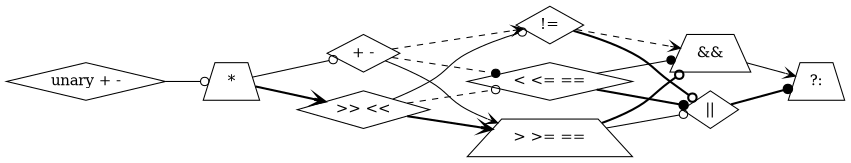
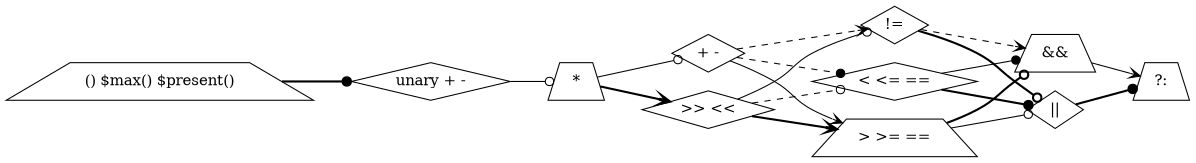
node "() $max() $present()": added
